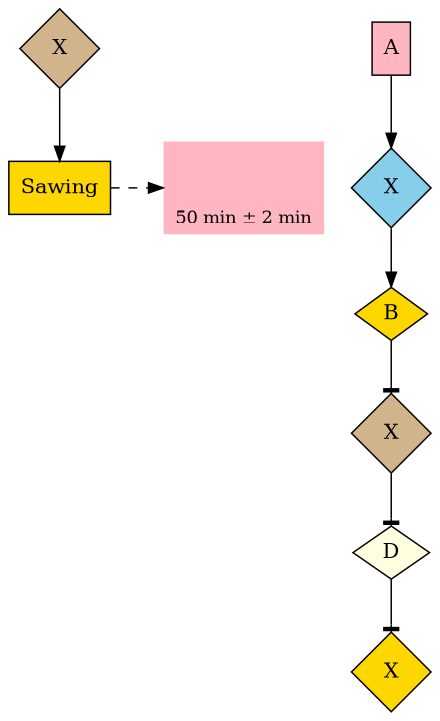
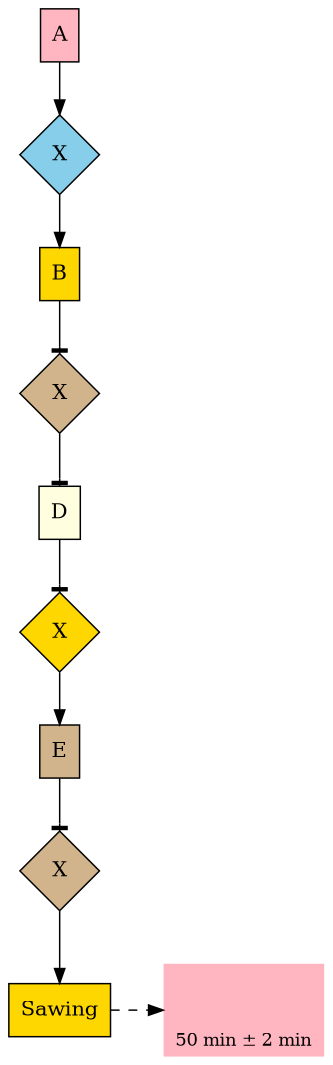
node "B": shape diamond -> box
node "D": shape diamond -> box
node "E": added
